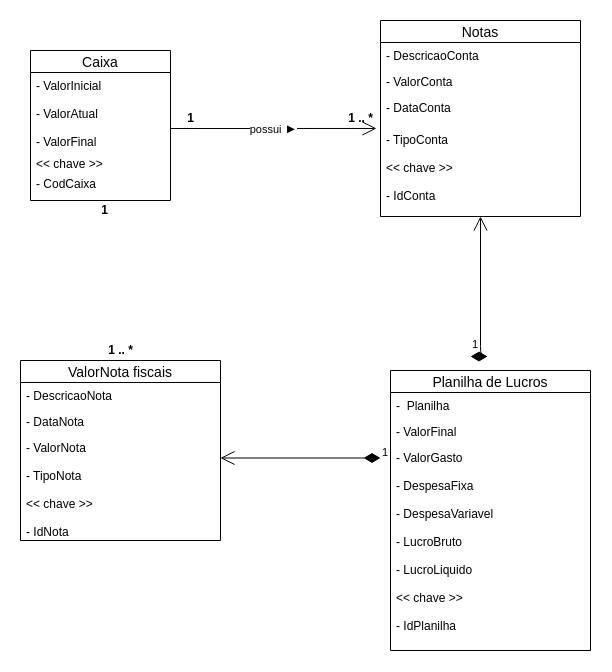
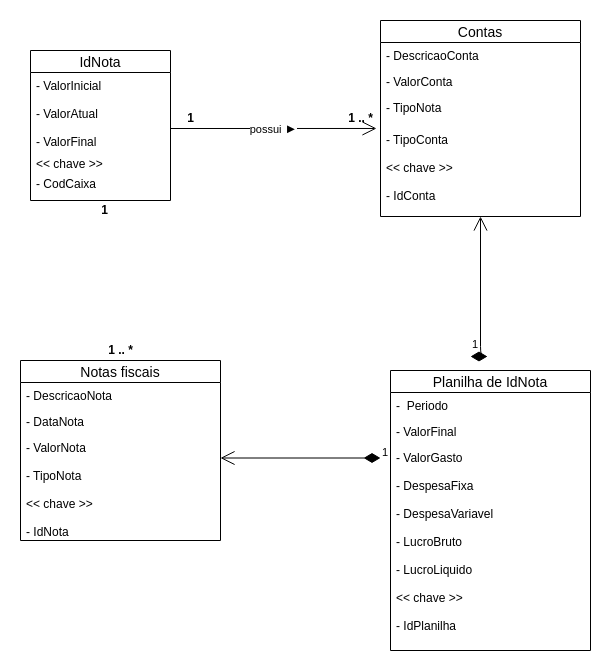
node "Notas": label "Notas" -> "Contas"
node "Caixa": label "Caixa" -> "IdNota"
node "- DataConta": label "- DataConta" -> "- TipoNota"
node "ValorNota fiscais": label "ValorNota fiscais" -> "Notas fiscais"
node "Planilha de Lucros": label "Planilha de Lucros" -> "Planilha de IdNota"
node "- Planilha": label "- Planilha" -> "- Periodo"
